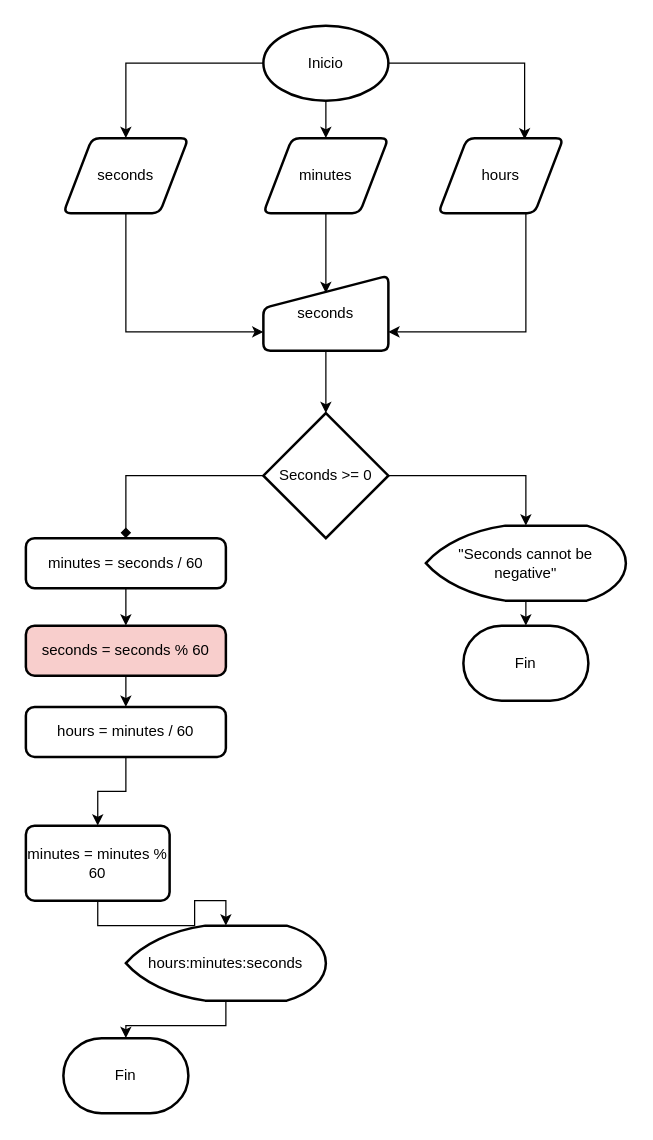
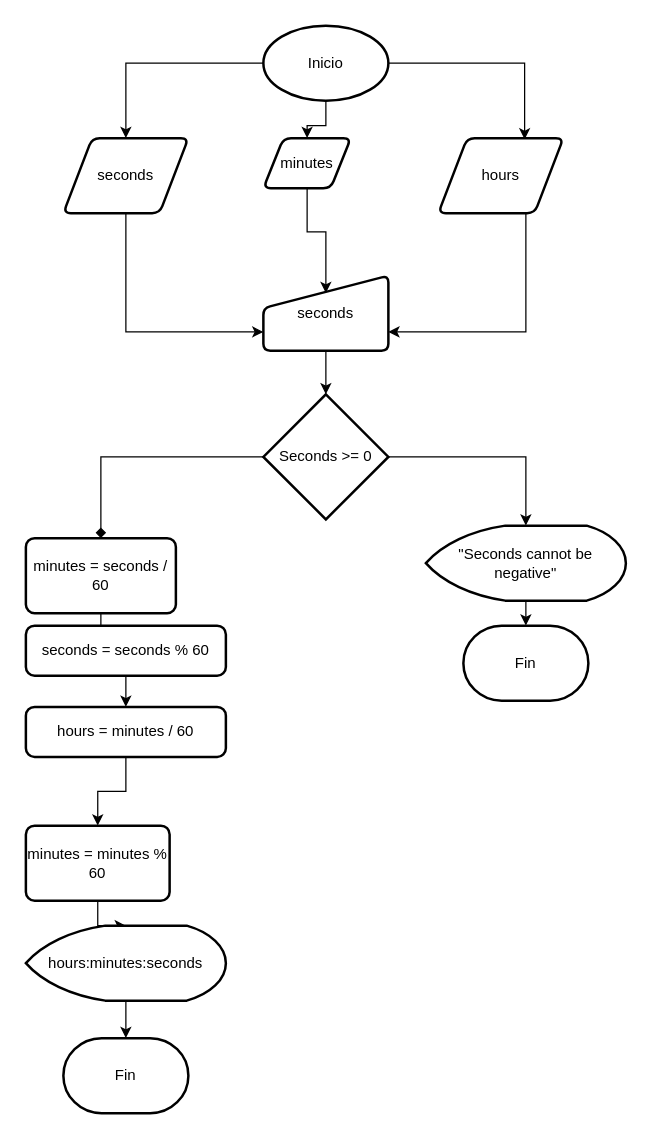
node "minutes": size 125x75 -> 88x50
node "Seconds >= 0": moved (326, 476) -> (326, 457)
node "minutes = seconds / 60": size 200x50 -> 150x75
node "seconds = seconds % 60": fillcolor #f8cecc -> #ffffff
node "hours:minutes:seconds": moved (226, 963) -> (126, 963)
